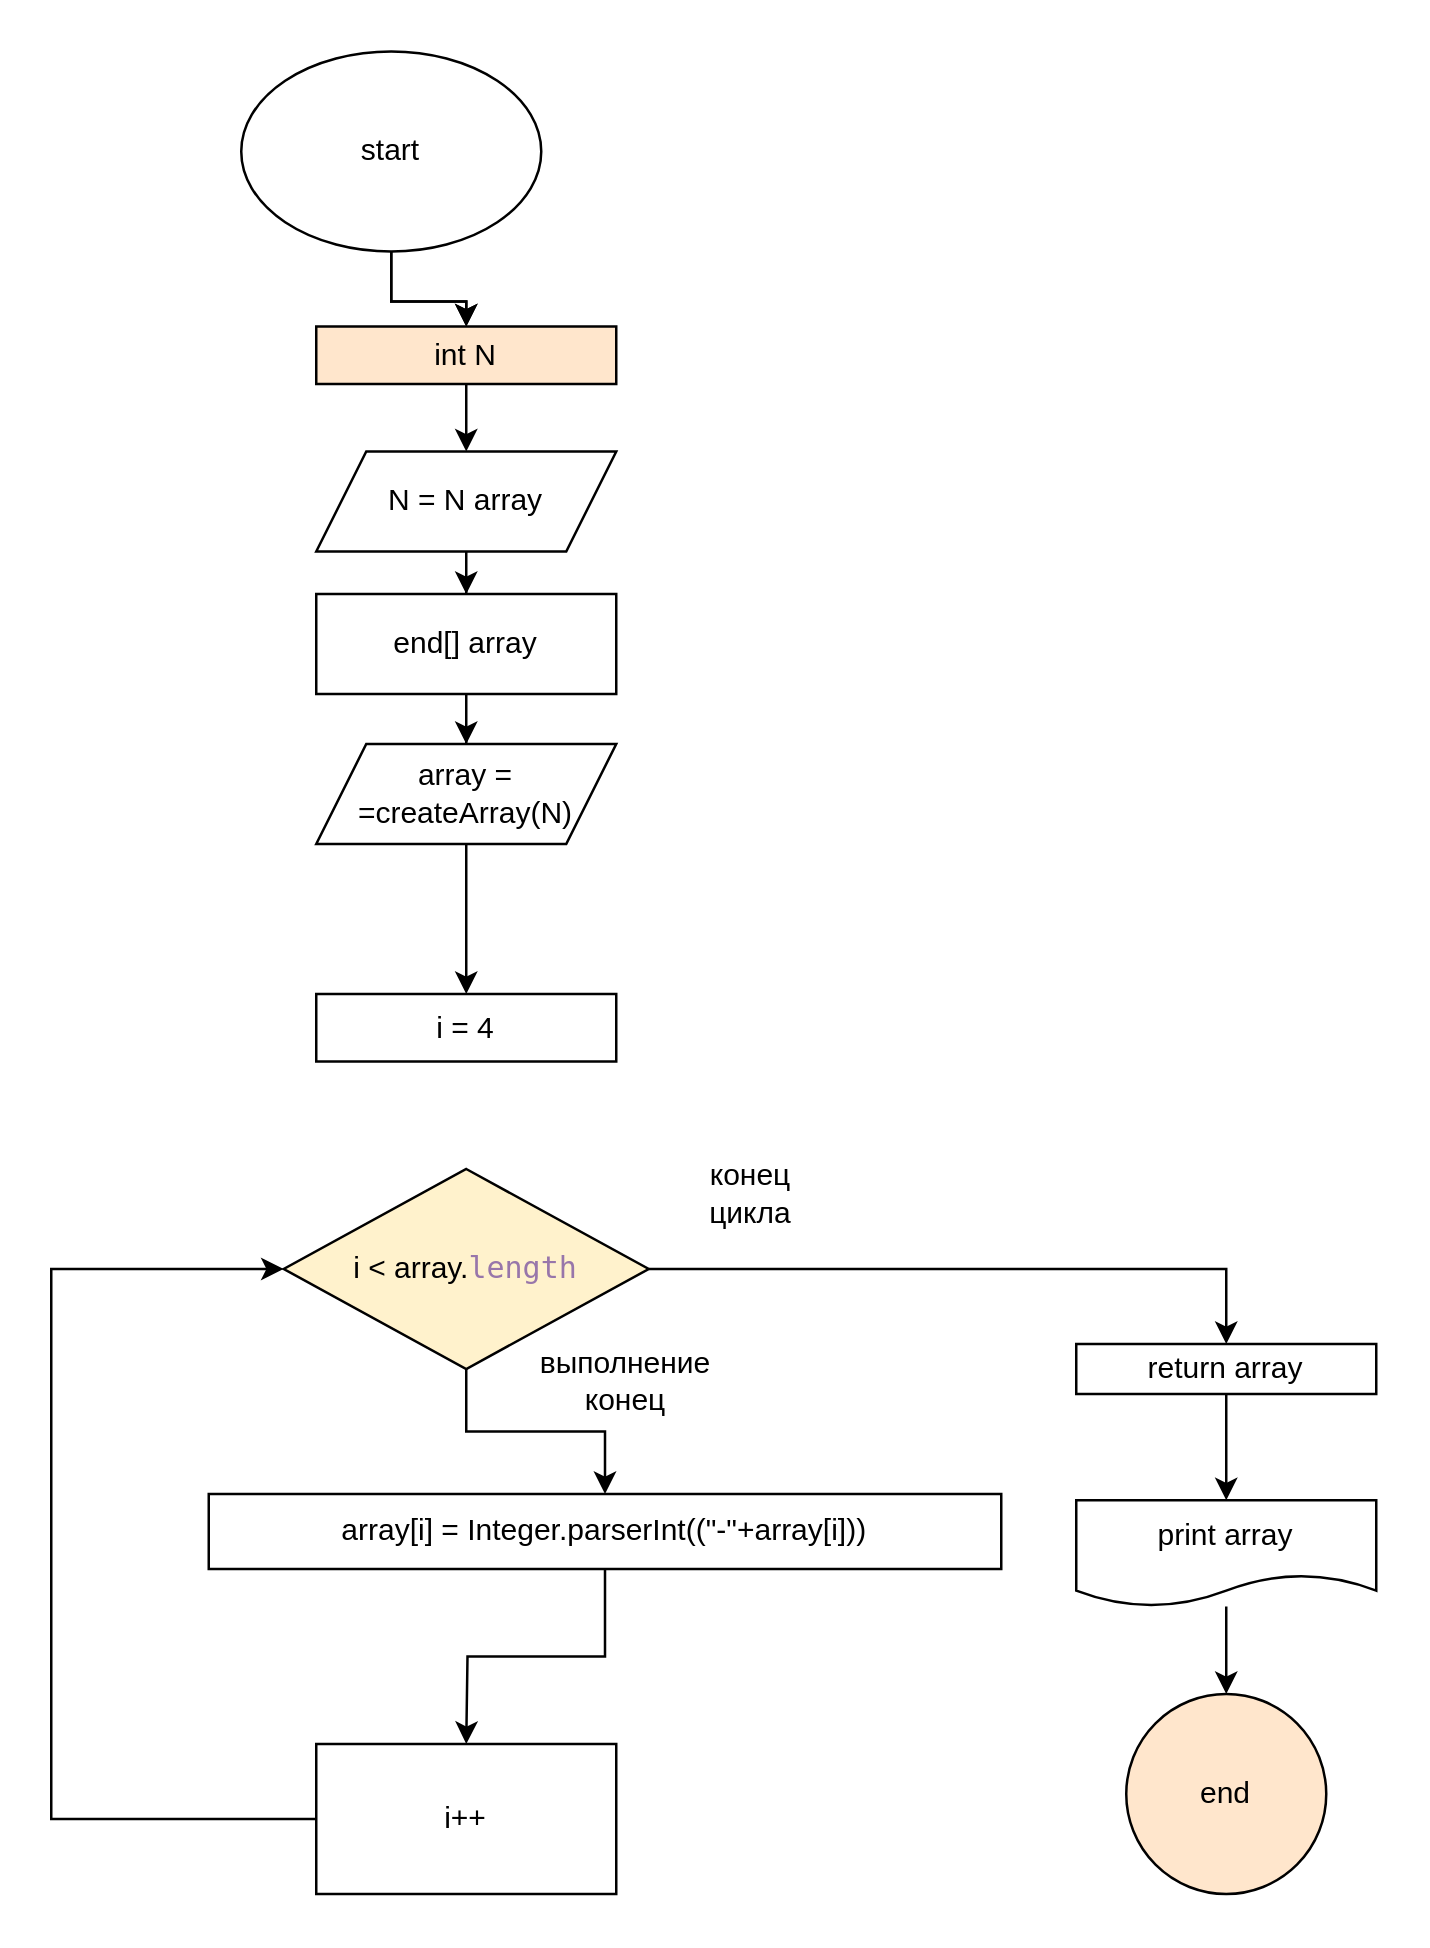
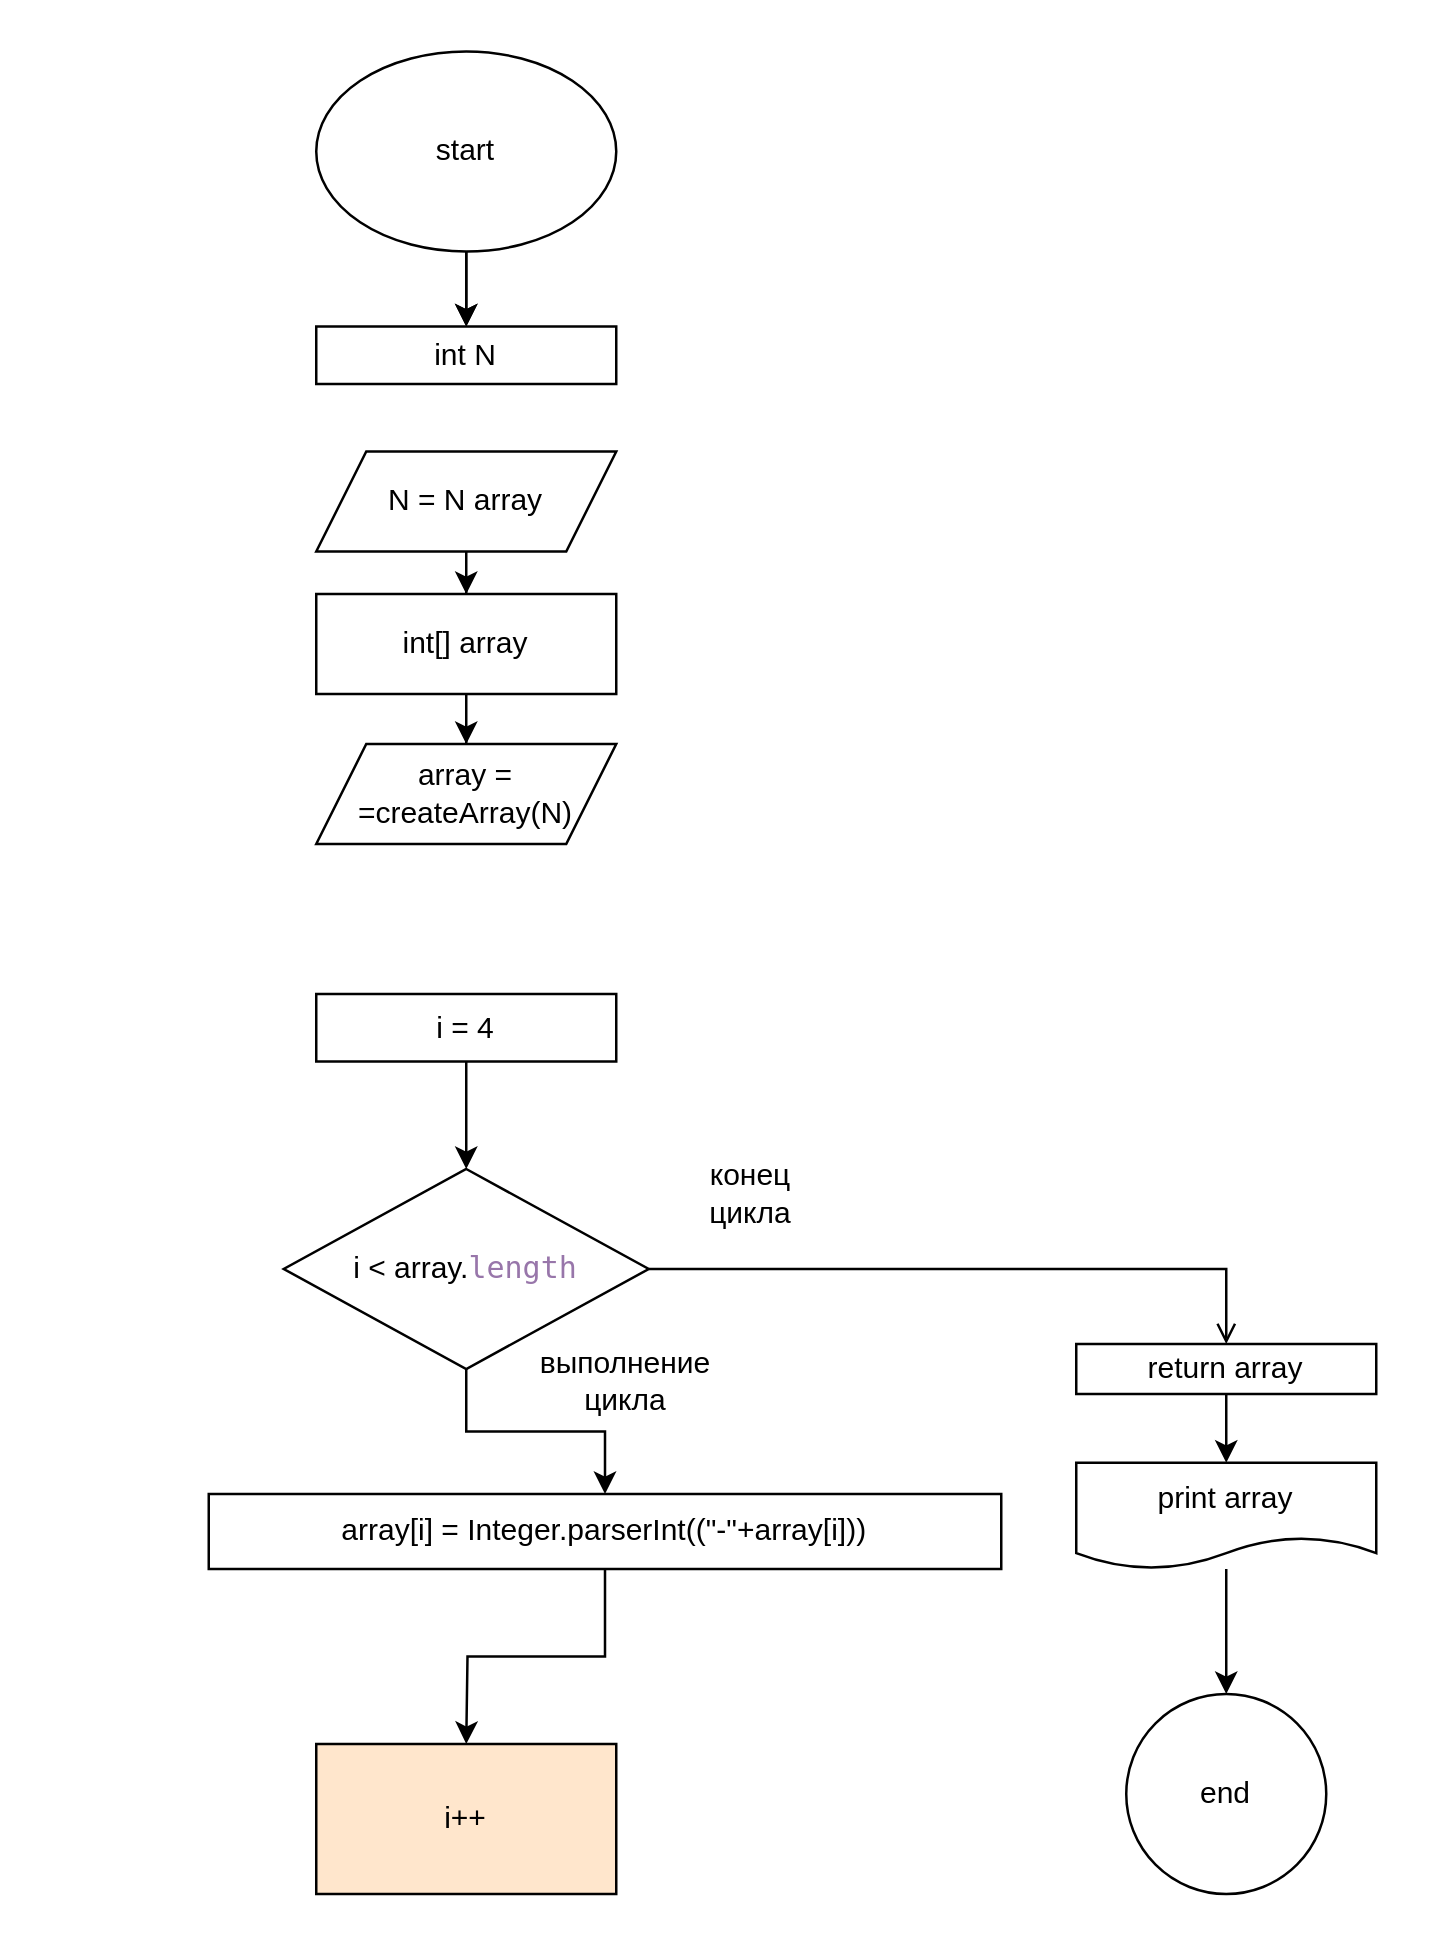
node "start": moved (391, 151) -> (466, 151)
node "int N": fillcolor #ffe6cc -> #ffffff
edge "int N" -> "N = N array": removed
node "end[] array": label "end[] array" -> "int[] array"
edge "array = =createArray(N)" -> "i = 4": removed
edge "i = 4" -> "i < array.length": added
node "i < array.length": fillcolor #fff2cc -> #ffffff
edge "i < array.length" -> "return array": arrowhead classic -> open
node "выполнение конец": label "выполнение конец" -> "выполнение цикла"
node "print array": moved (1226, 1553) -> (1226, 1516)
edge "i++" -> "i < array.length": removed
node "end": fillcolor #ffe6cc -> #ffffff
node "i++": fillcolor #ffffff -> #ffe6cc
